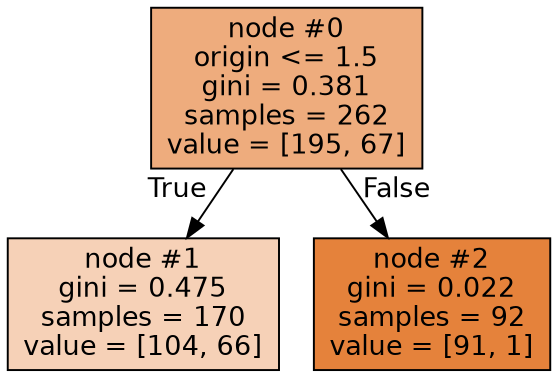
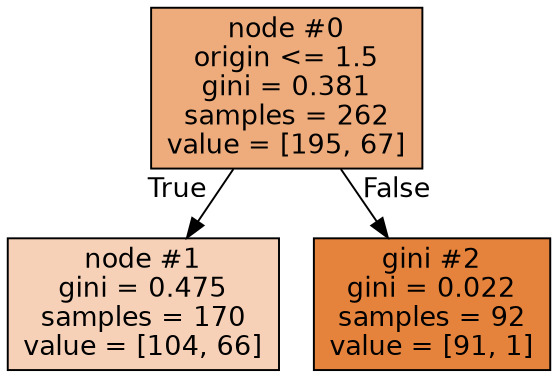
node "node #2 gini = 0.022 samples = 92 value = [91, 1]": label "node #2 gini = 0.022 samples = 92 value = [91, 1]" -> "gini #2 gini = 0.022 samples = 92 value = [91, 1]"
